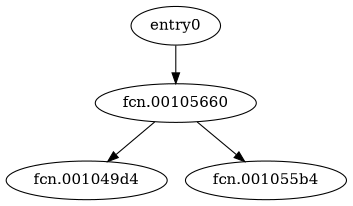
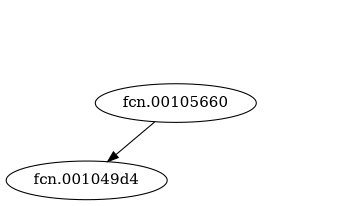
node "entry0": removed
node "fcn.001055b4": removed
